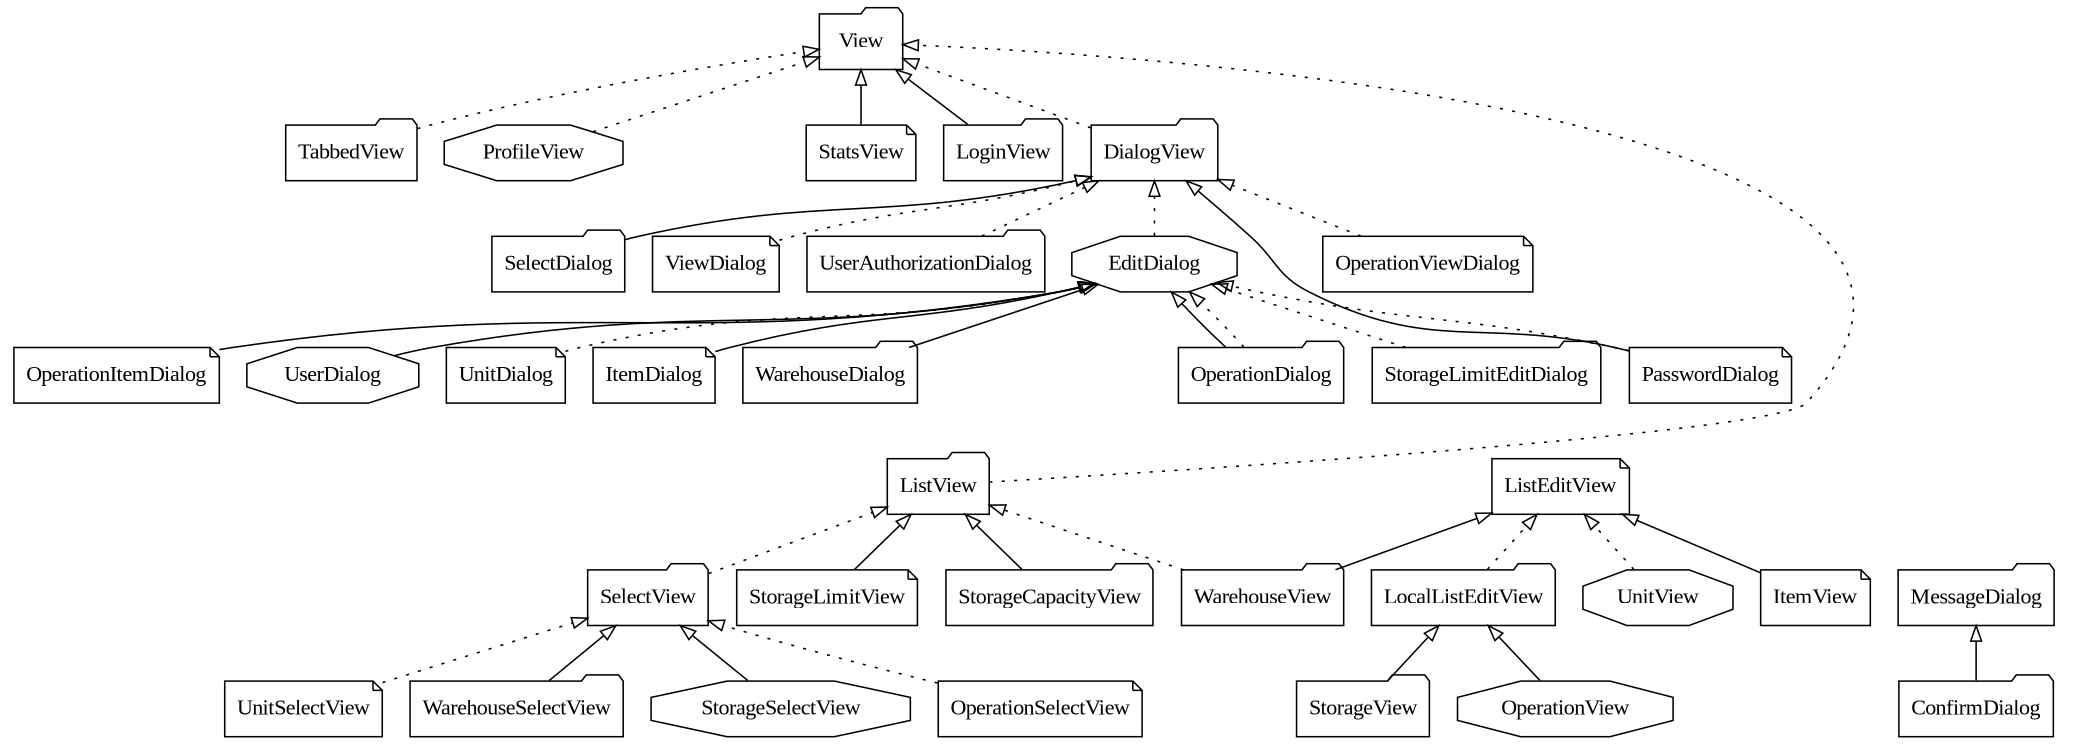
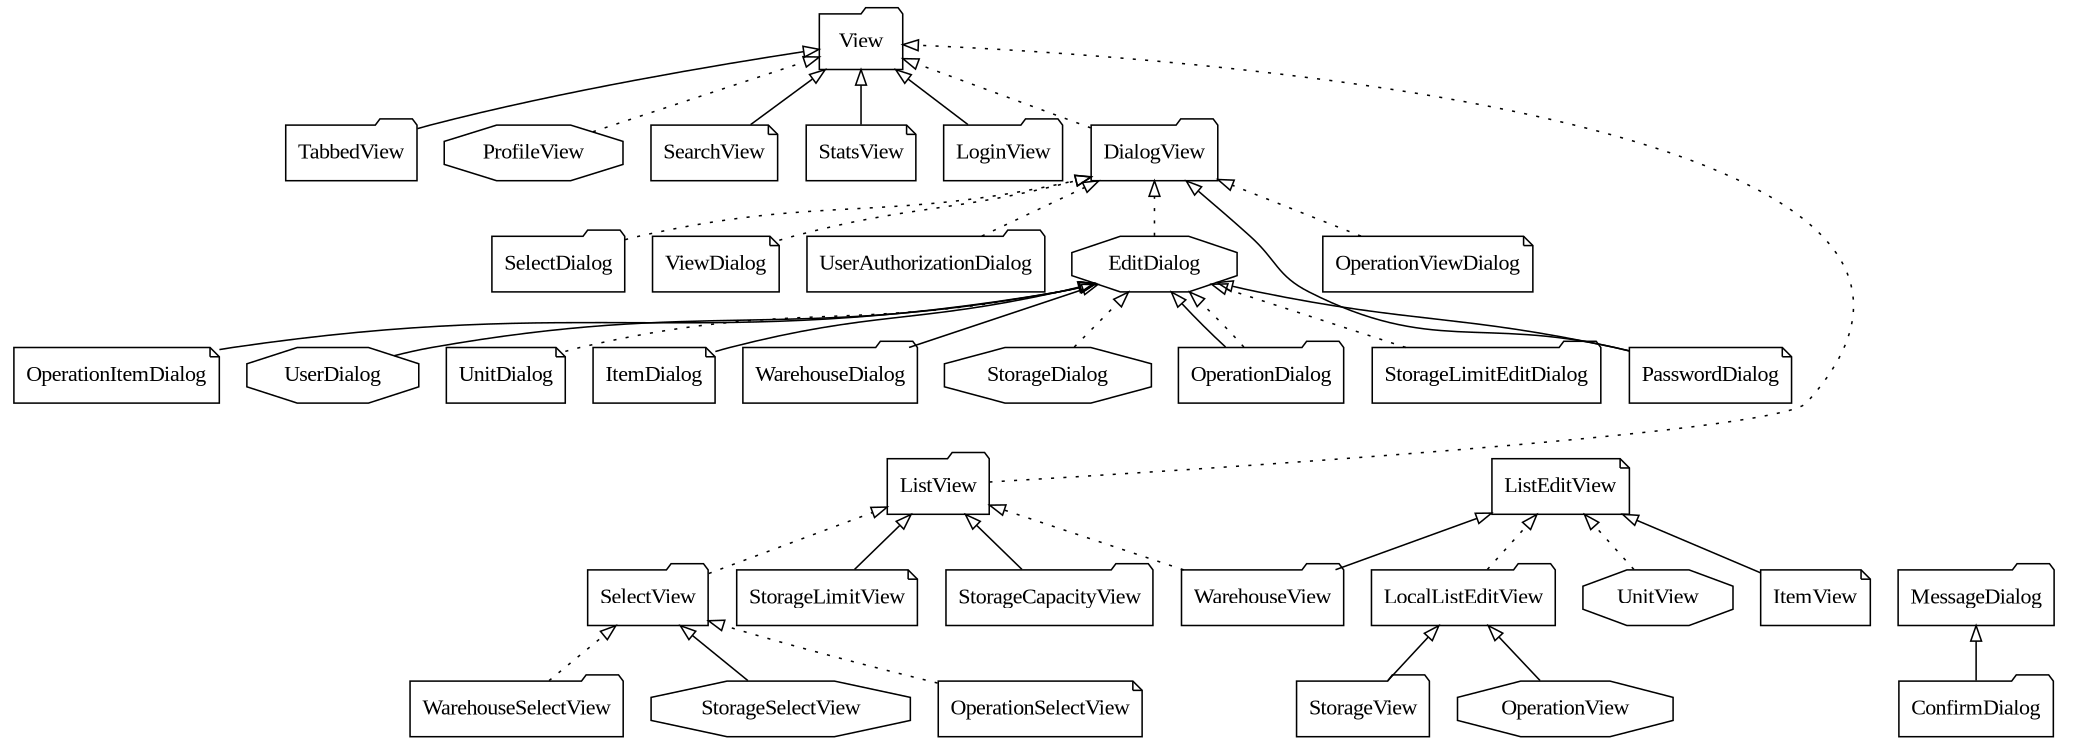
edge "TabbedView" -> "View": style dotted -> solid
node "SearchView": added
edge "SelectDialog" -> "DialogView": style solid -> dotted
edge "PasswordDialog" -> "EditDialog": style dotted -> solid
node "StorageDialog": added
edge "WarehouseSelectView" -> "SelectView": style solid -> dotted
node "UnitSelectView": removed
